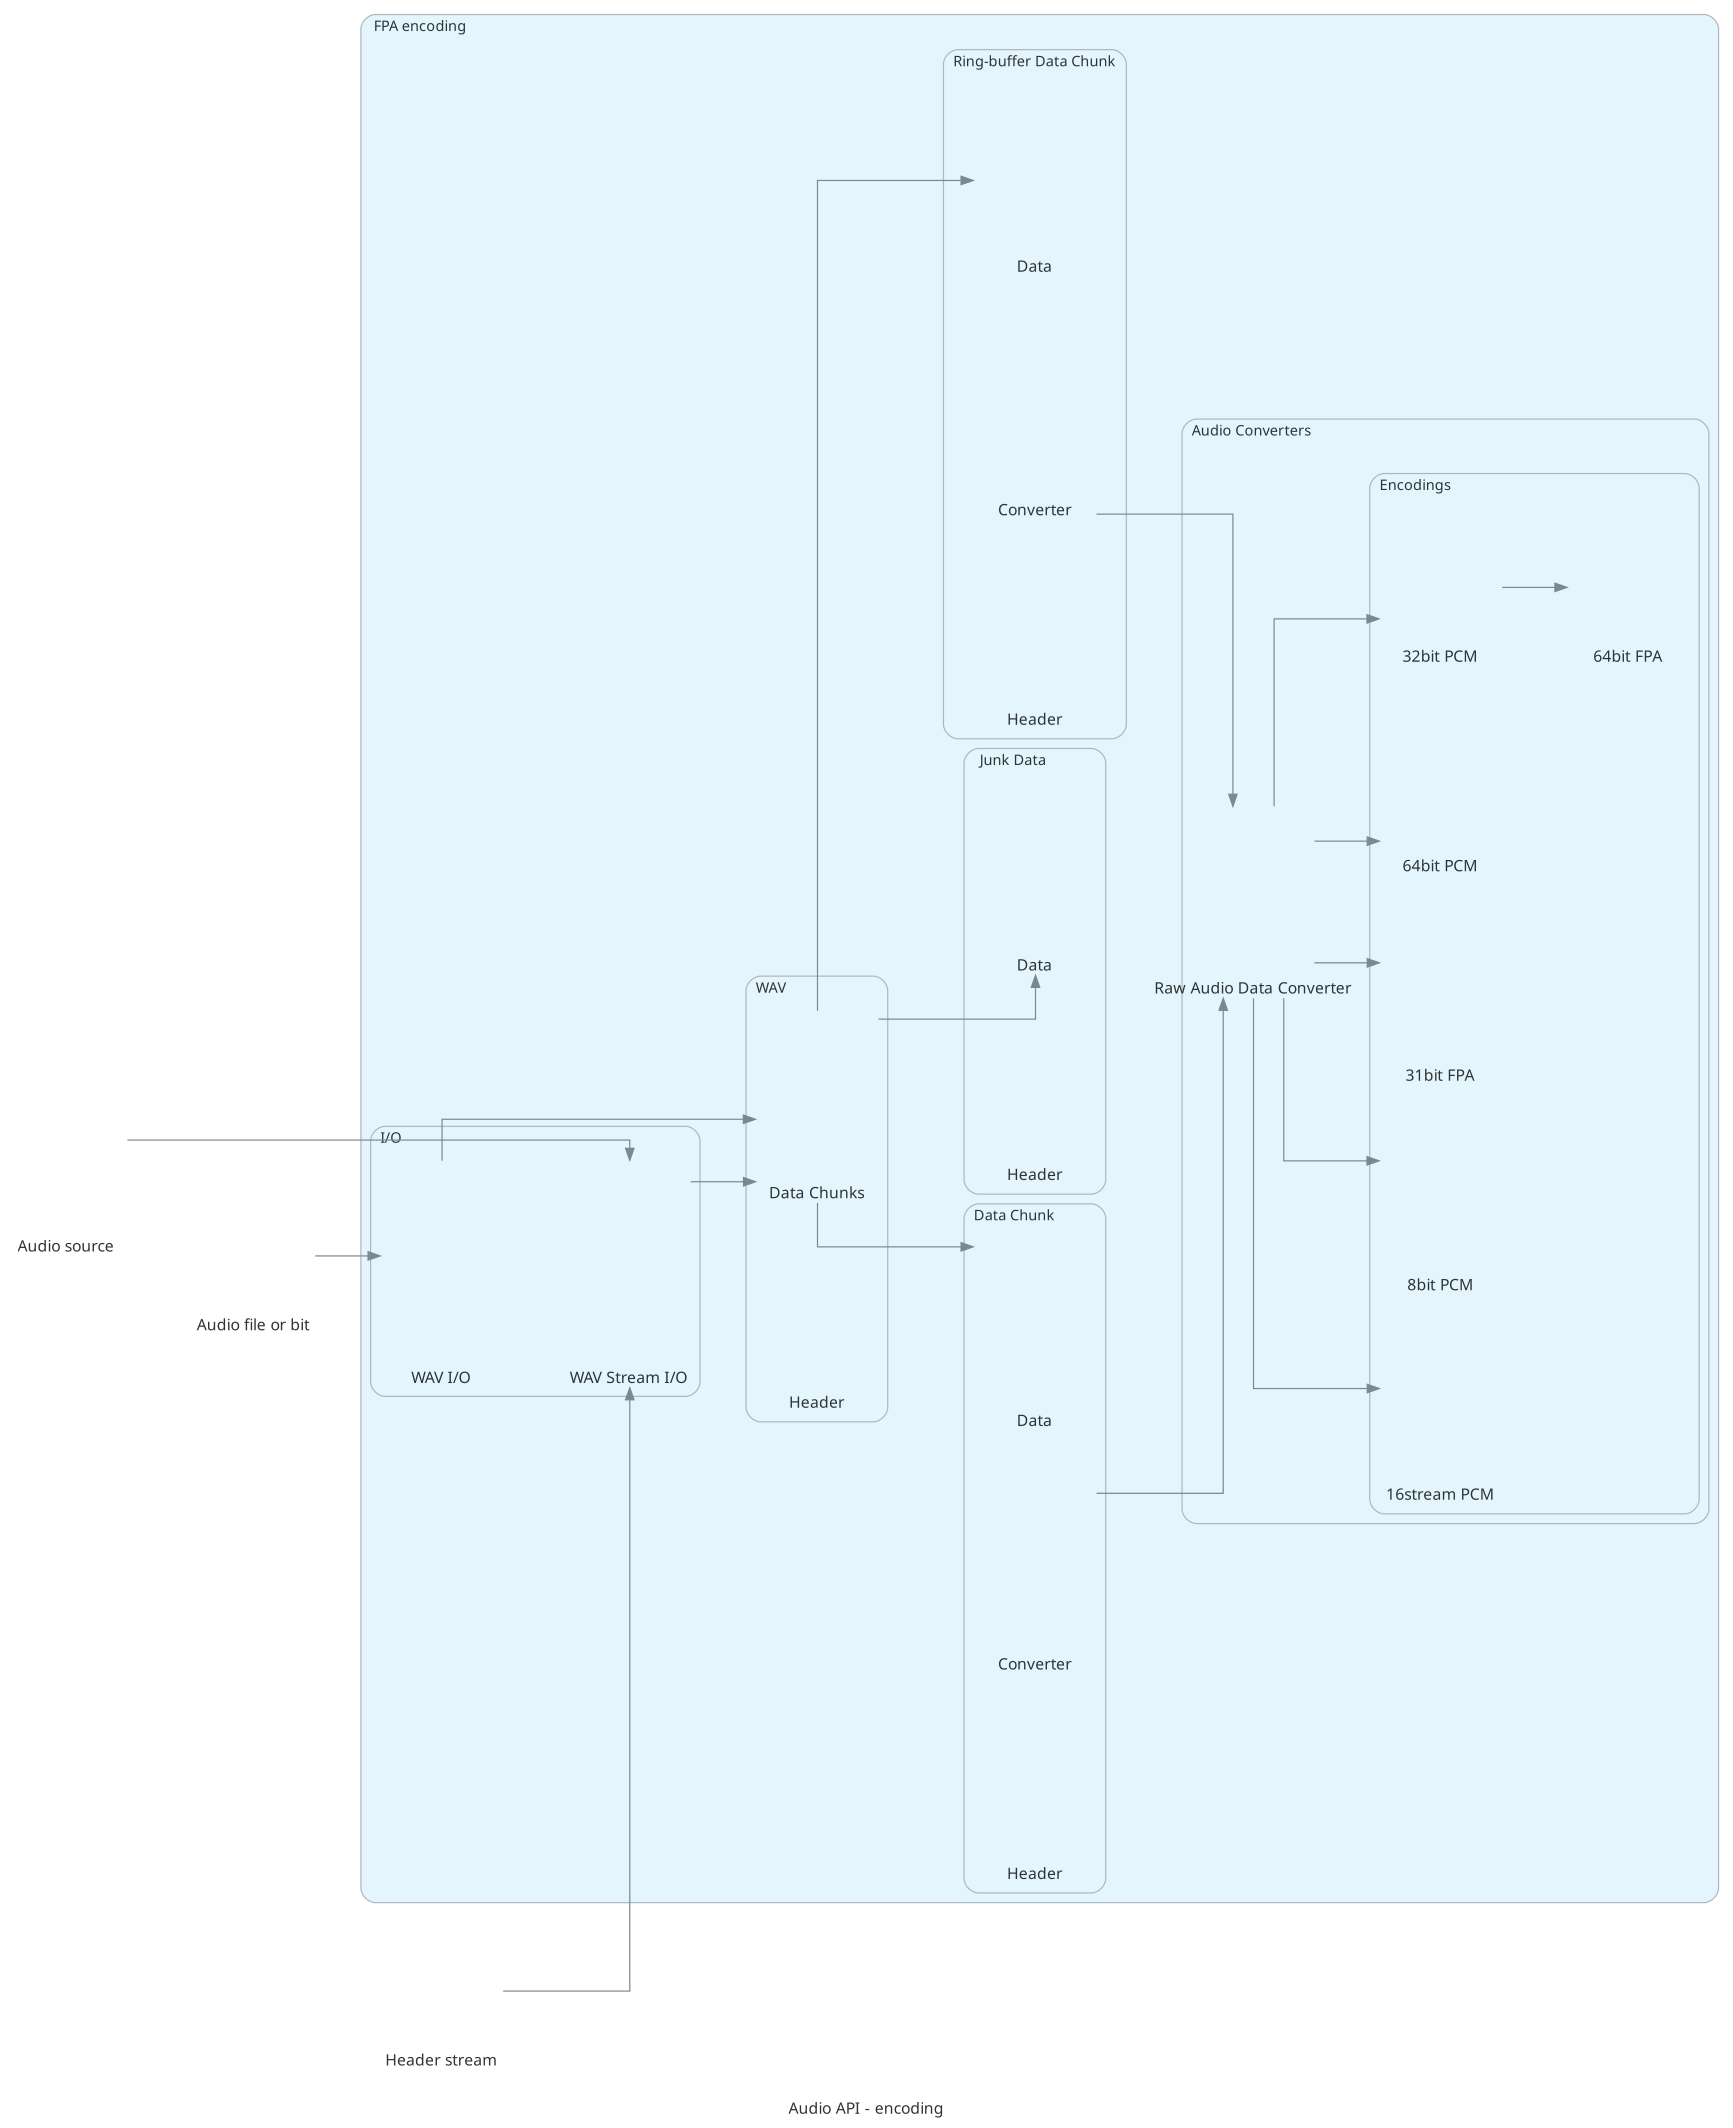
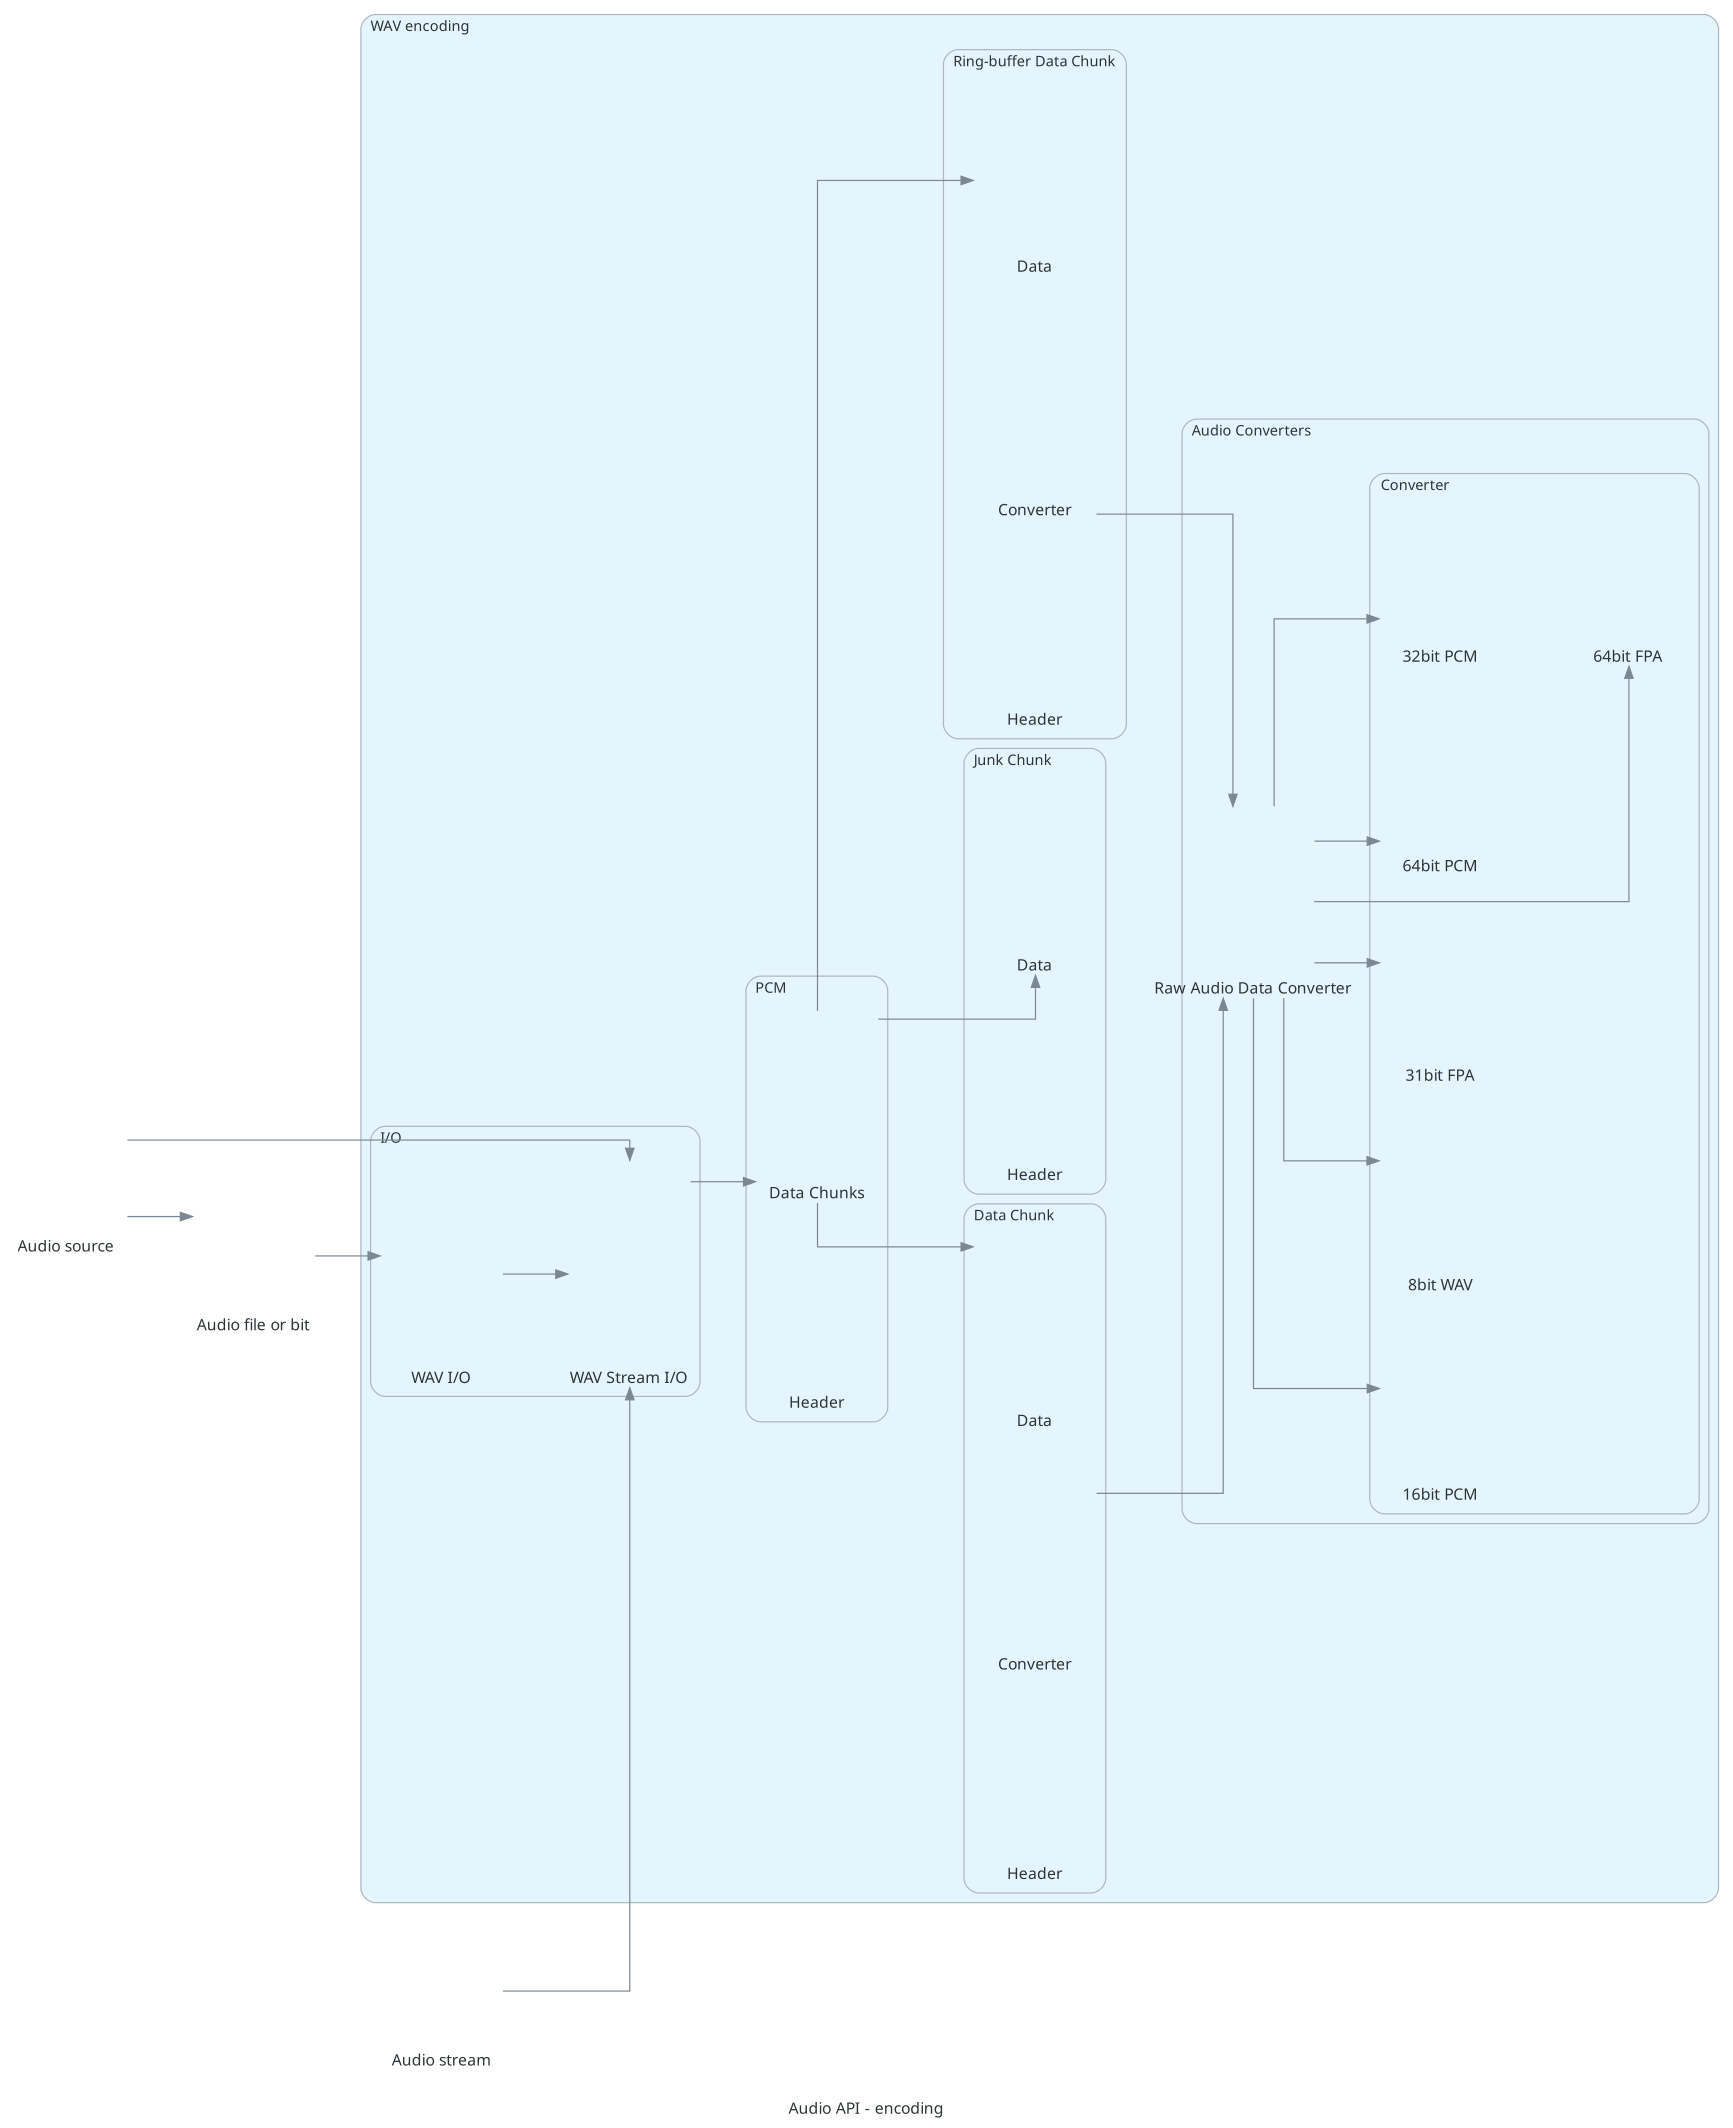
cluster "FPA encoding": label "FPA encoding" -> "WAV encoding"
cluster "Encodings": label "Encodings" -> "Converter"
edge "32bit PCM" -> "64bit FPA": now "Raw Audio Data Converter" -> "64bit FPA"
cluster "Junk Data": label "Junk Data" -> "Junk Chunk"
cluster "WAV": label "WAV" -> "PCM"
edge "WAV I/O" -> "Data Chunks": now "WAV I/O" -> "WAV Stream I/O"
node "8bit PCM": label "8bit PCM" -> "8bit WAV"
edge "Audio source" -> "Audio file or bit": added
node "16stream PCM": label "16stream PCM" -> "16bit PCM"
node "Header stream": label "Header stream" -> "Audio stream"
